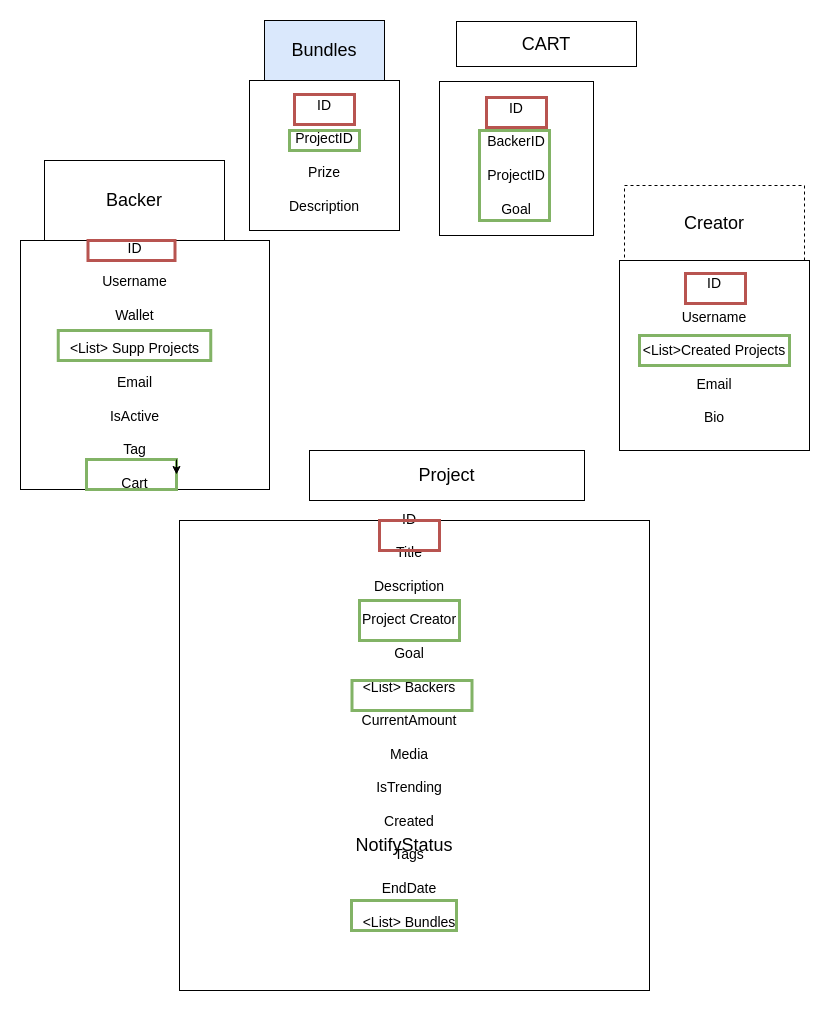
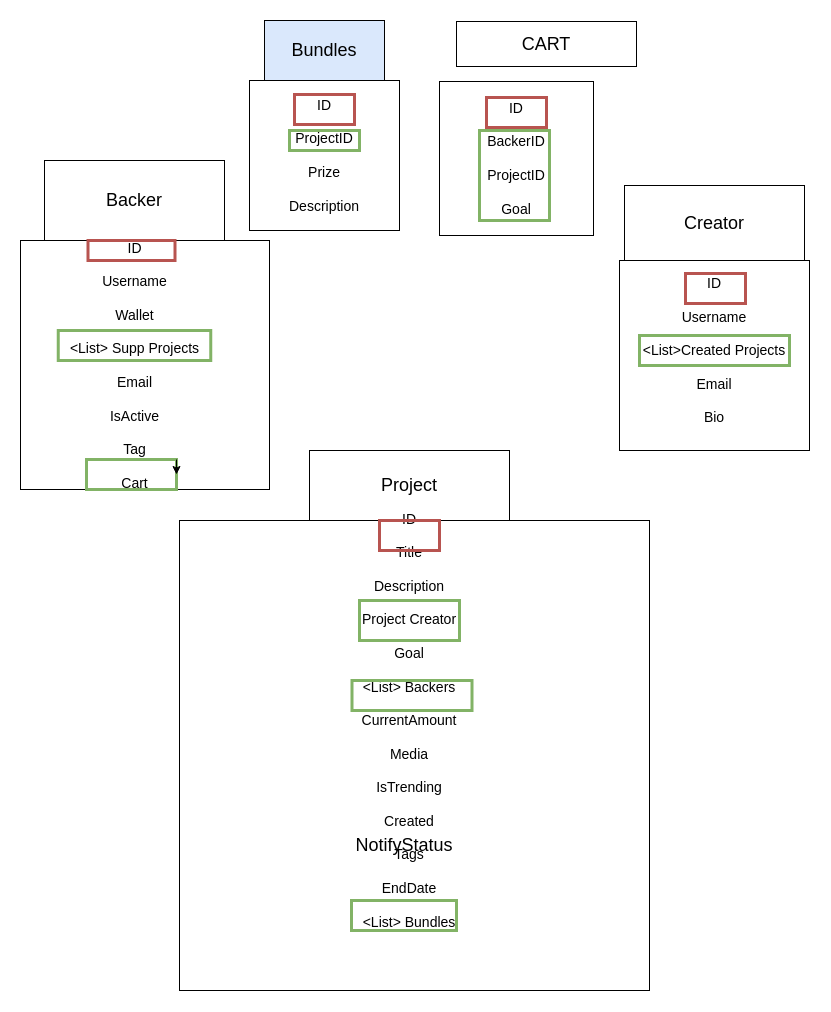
node "Creator": style dashed -> solid
node "Project": size 275x50 -> 200x70
